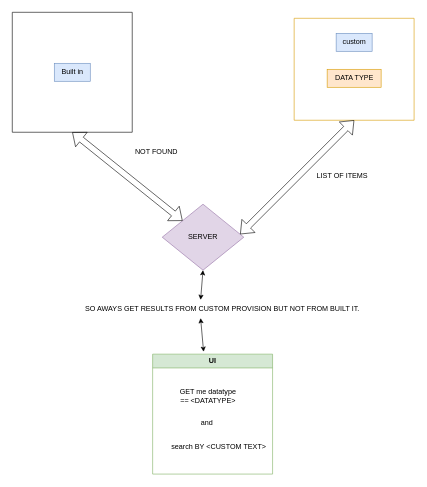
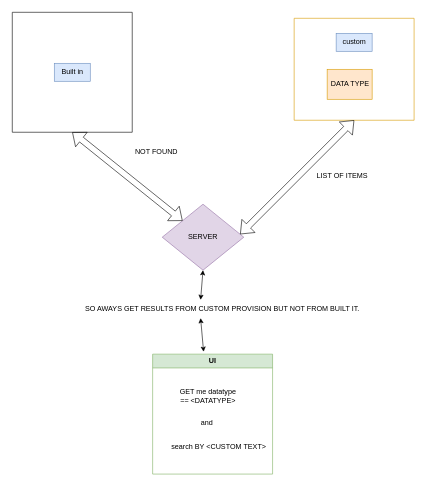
node "DATA TYPE": size 54x18 -> 45x30
